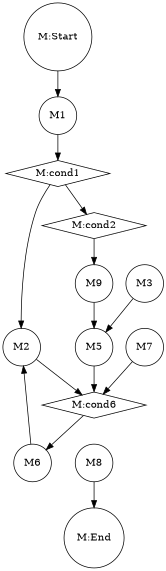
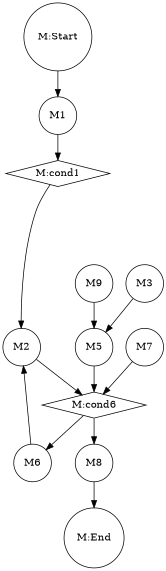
node "M:cond2": removed
edge "M:cond6" -> "M8": added
